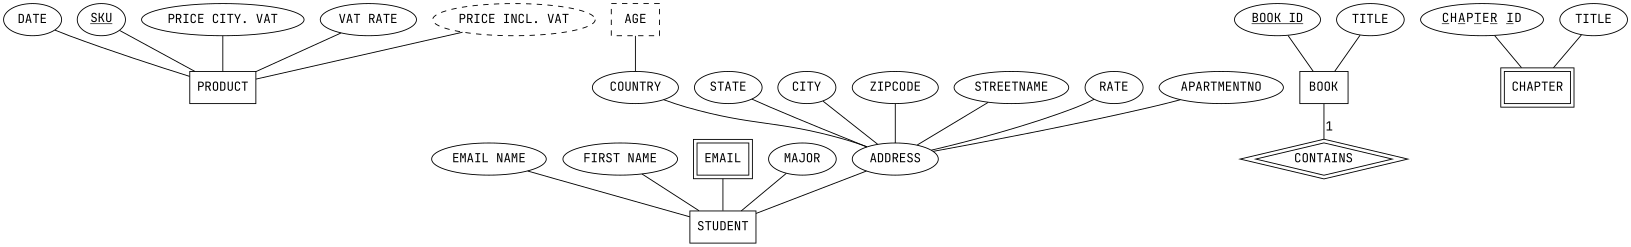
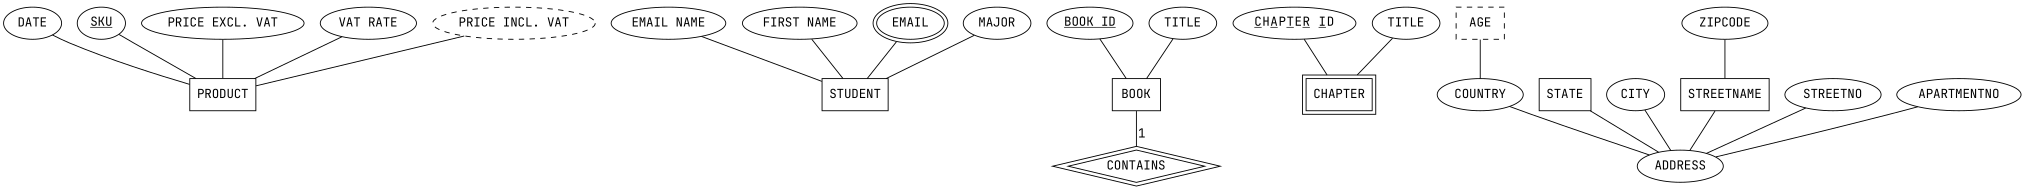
node "PRICE CITY. VAT": label "PRICE CITY. VAT" -> "PRICE EXCL. VAT"
node "STATE": shape ellipse -> box
node "STREETNAME": shape ellipse -> box
node "RATE": label "RATE" -> "STREETNO"
edge "ZIPCODE" -- "ADDRESS": now "ZIPCODE" -- "STREETNAME"
node "EMAIL": shape box -> ellipse
edge "ADDRESS" -- "STUDENT": removed
